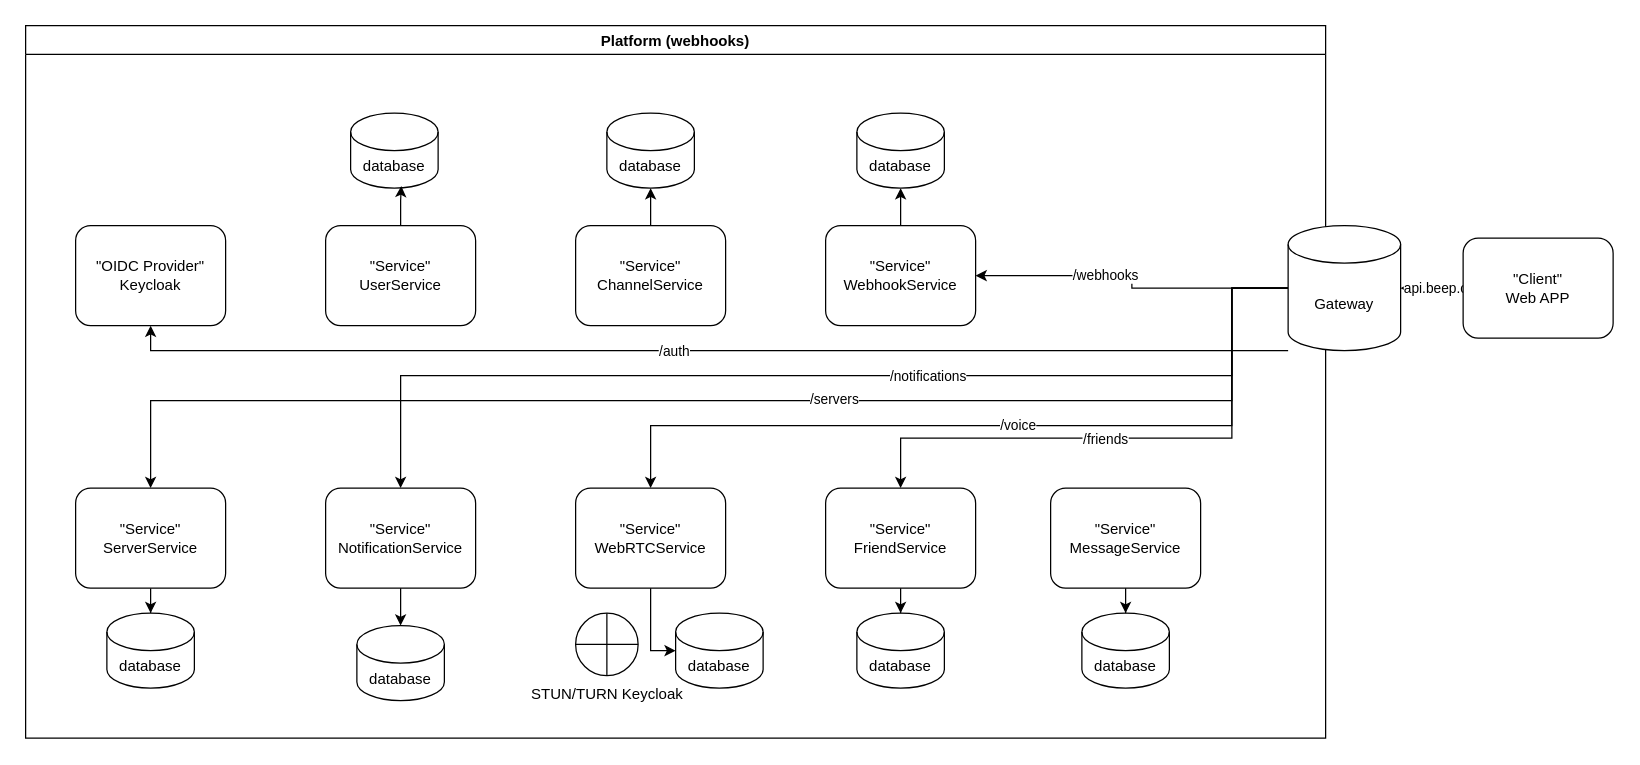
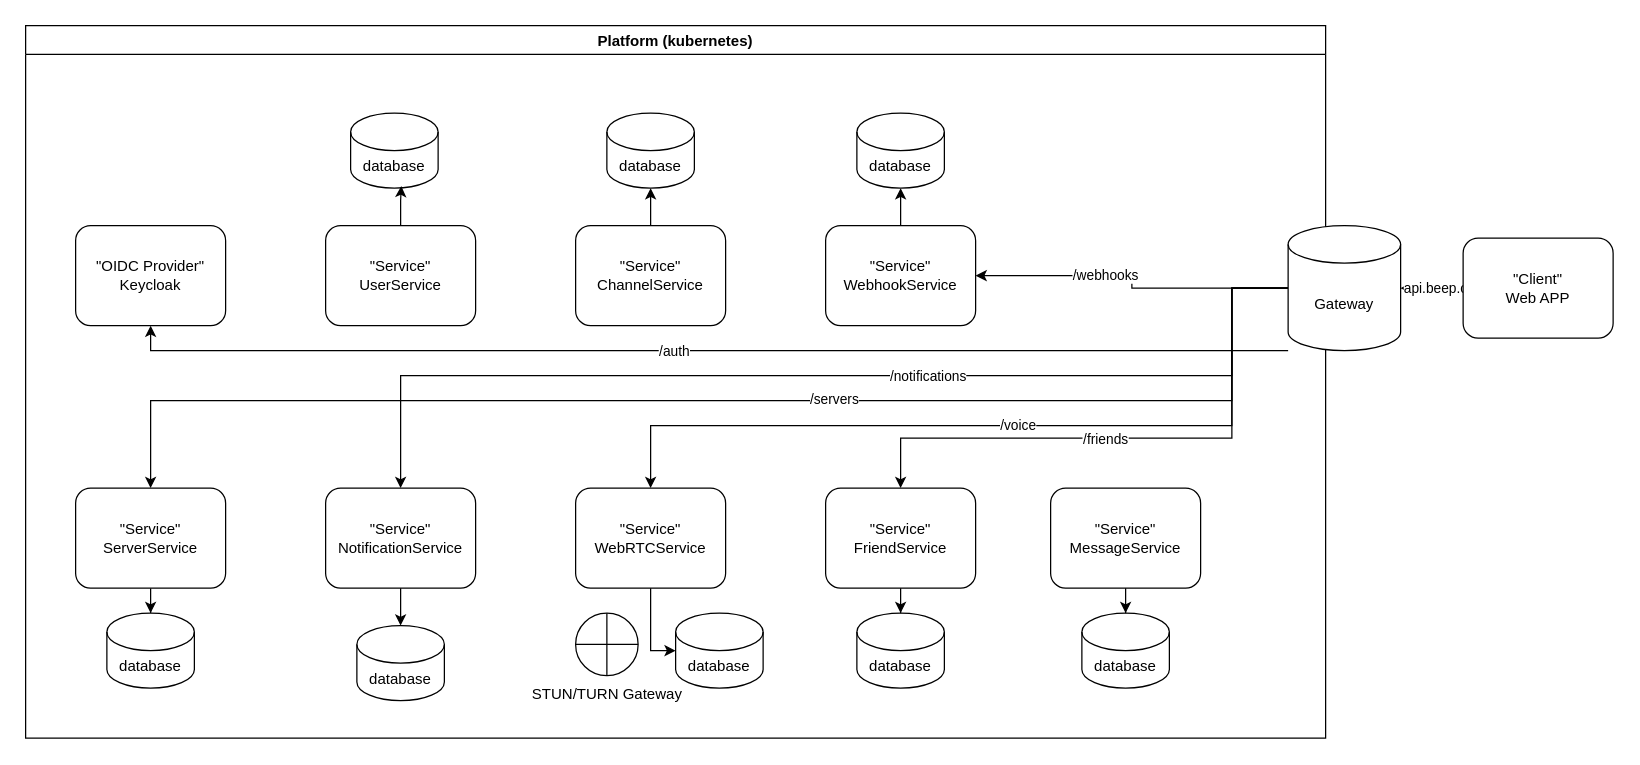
node "Platform (webhooks)": label "Platform (webhooks)" -> "Platform (kubernetes)"
node "STUN/TURN Keycloak": label "STUN/TURN Keycloak" -> "STUN/TURN Gateway"
